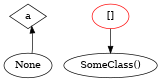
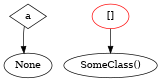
edge "None" -> "a": reversed
